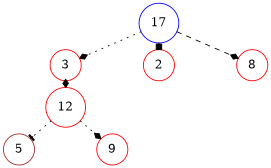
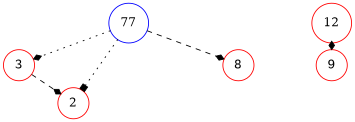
node "17": label "17" -> "77"
edge "3" -> "12": now "3" -> "2"
node "5": removed
